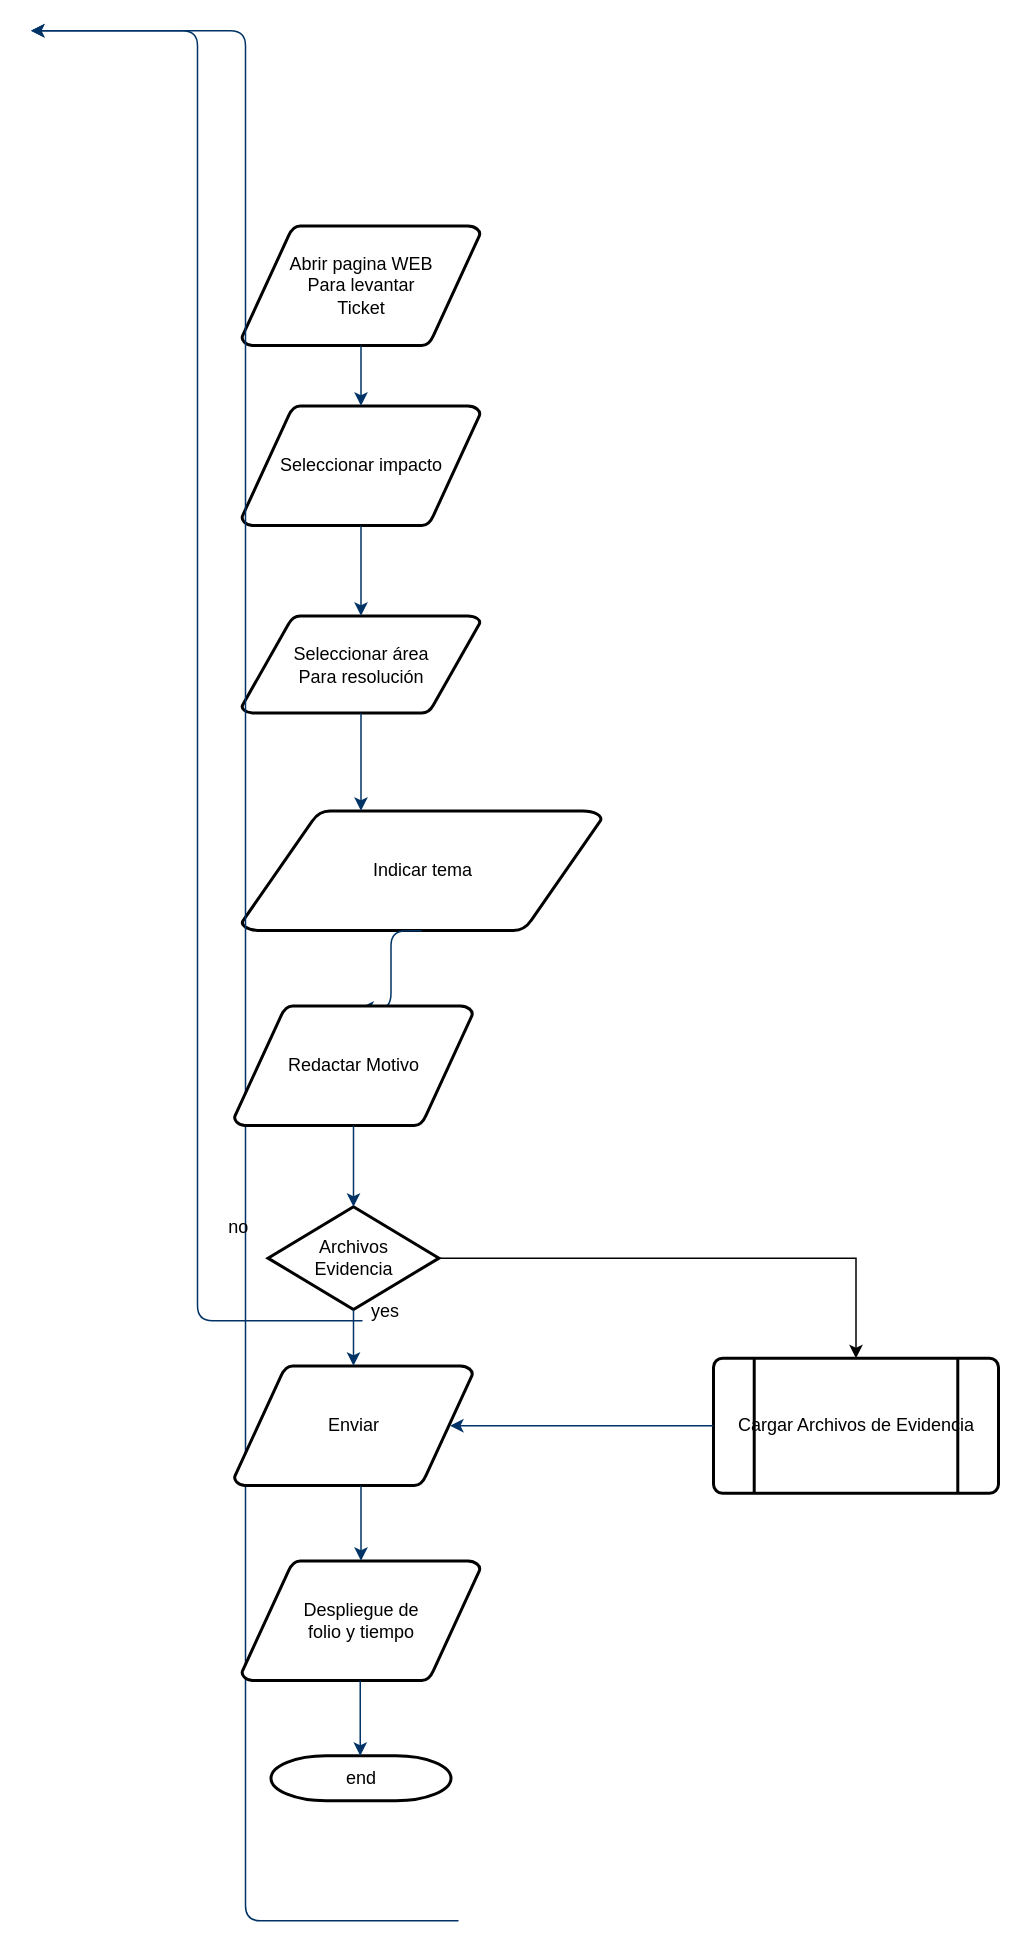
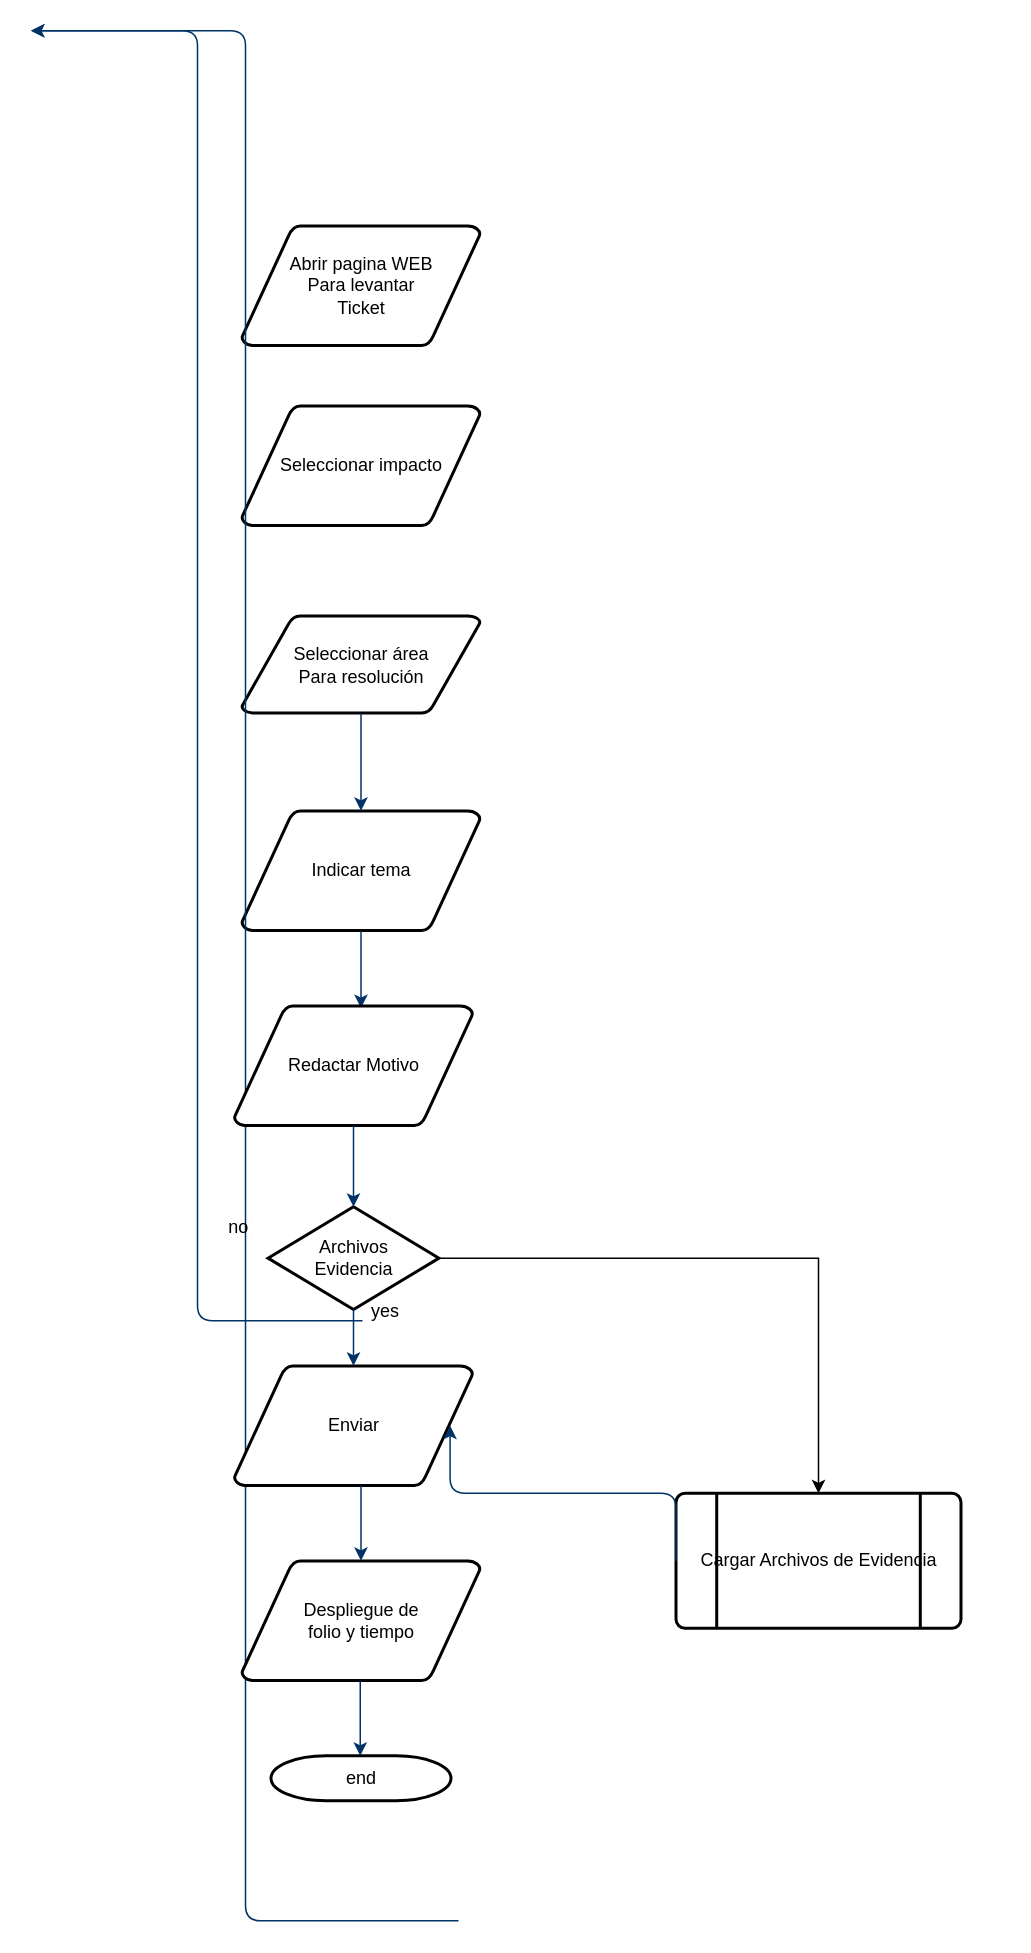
edge "Abrir pagina WEB Para levantar Ticket" -> "Seleccionar impacto": removed
edge "Seleccionar impacto" -> "Seleccionar área Para resolución": removed
node "Indicar tema": size 360x120 -> 239x120
node "Cargar Archivos de Evidencia": moved (856, 1426) -> (818, 1561)
